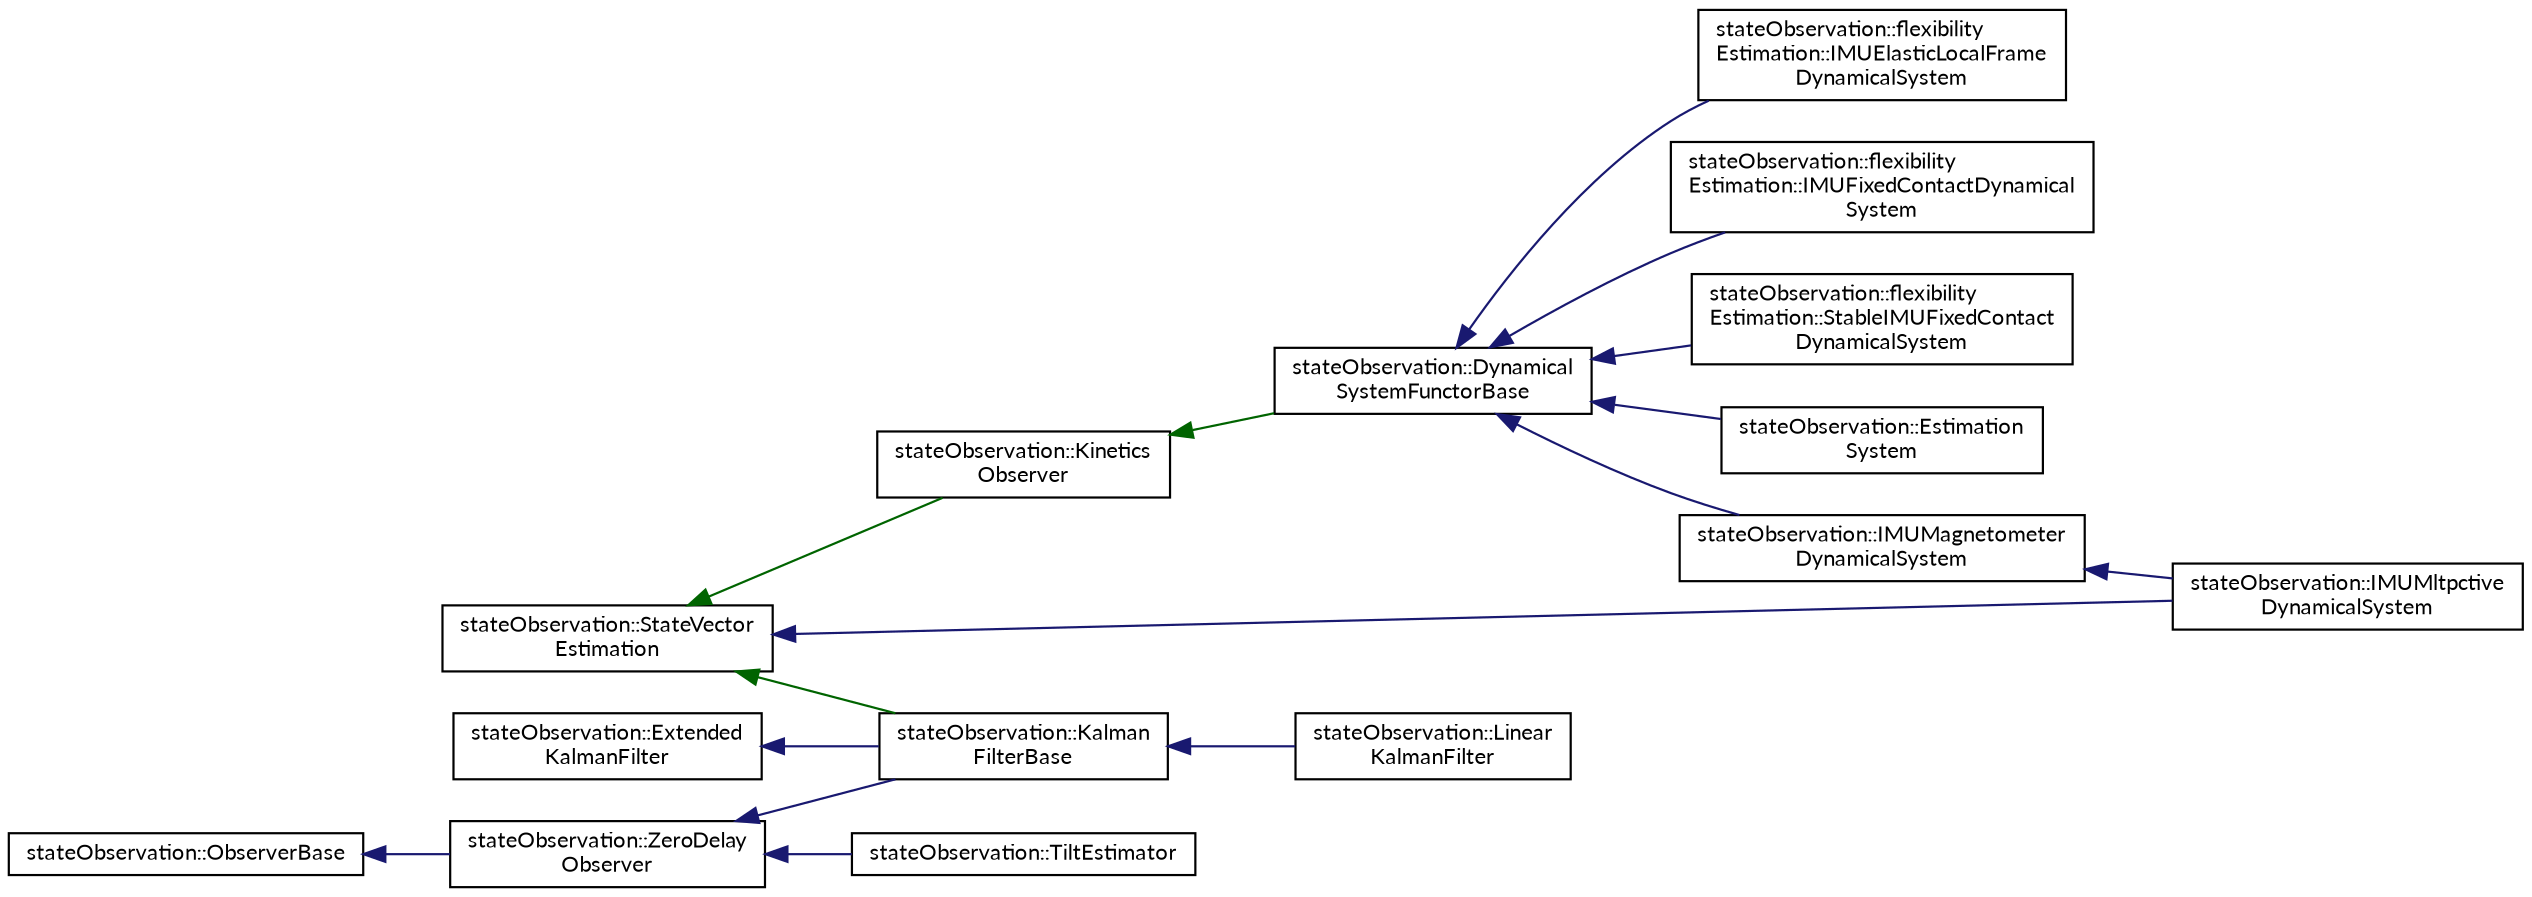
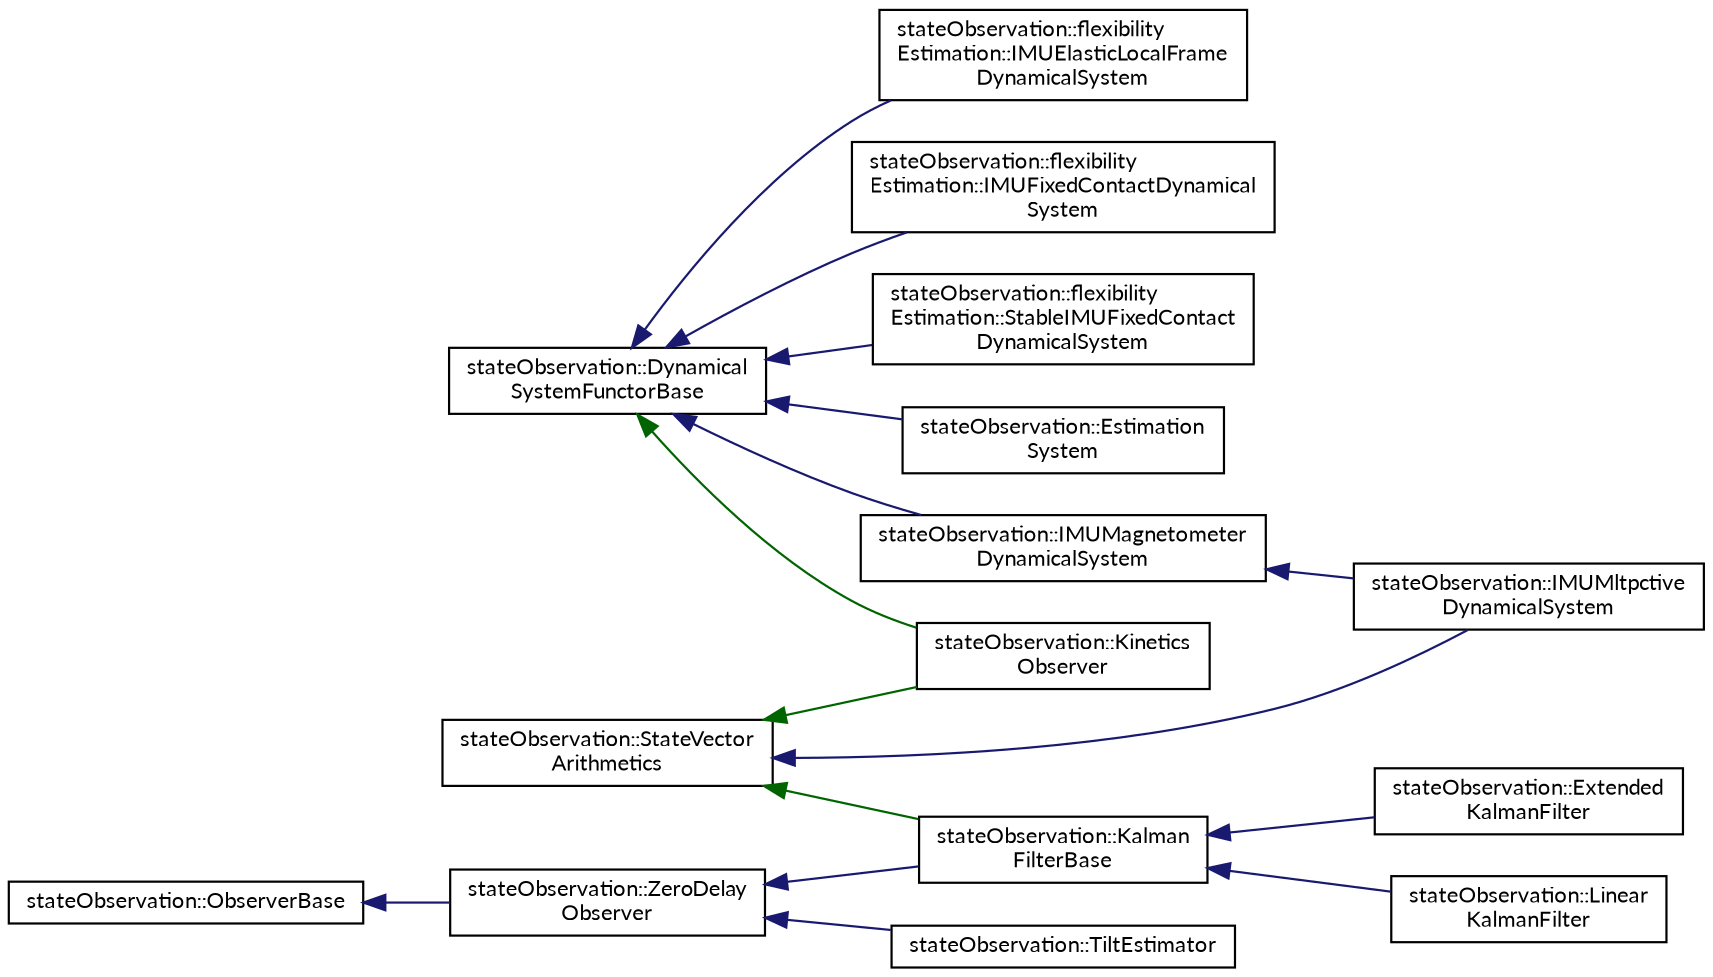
edge "stateObservation::Dynamical SystemFunctorBase" -> "stateObservation::Kinetics Observer": reversed
node "stateObservation::StateVector Estimation": label "stateObservation::StateVector Estimation" -> "stateObservation::StateVector Arithmetics"
edge "stateObservation::Kalman FilterBase" -> "stateObservation::Extended KalmanFilter": reversed
